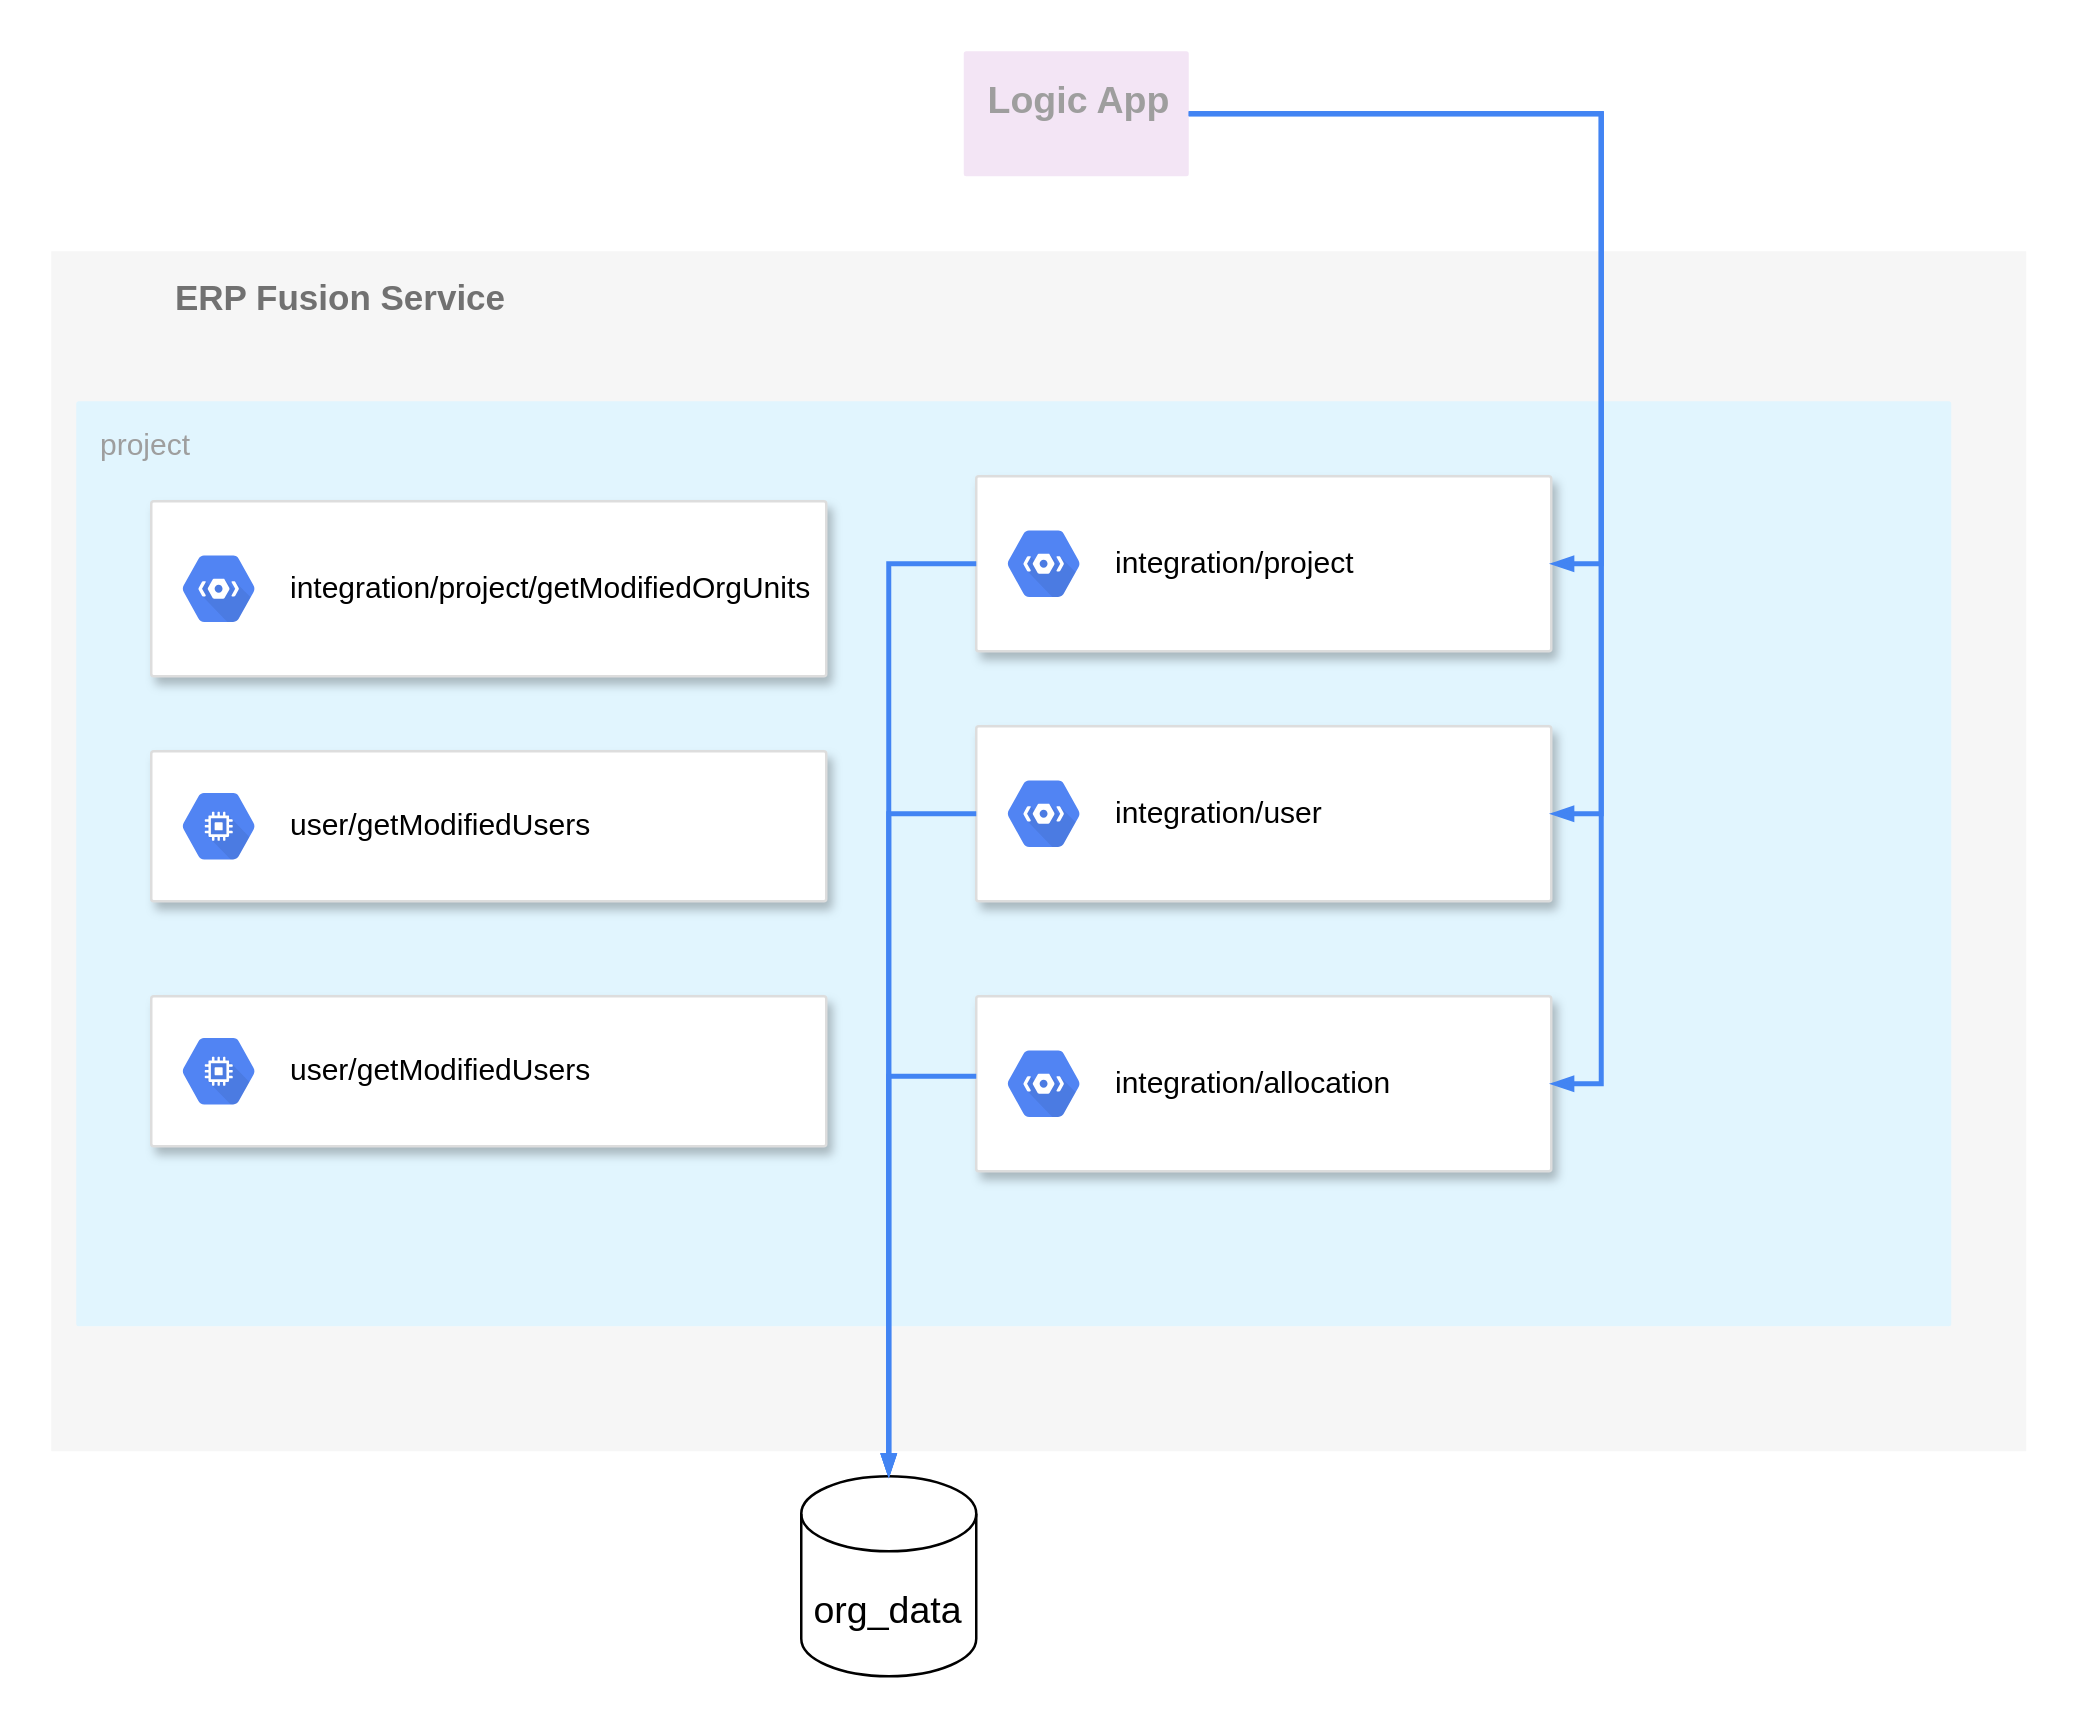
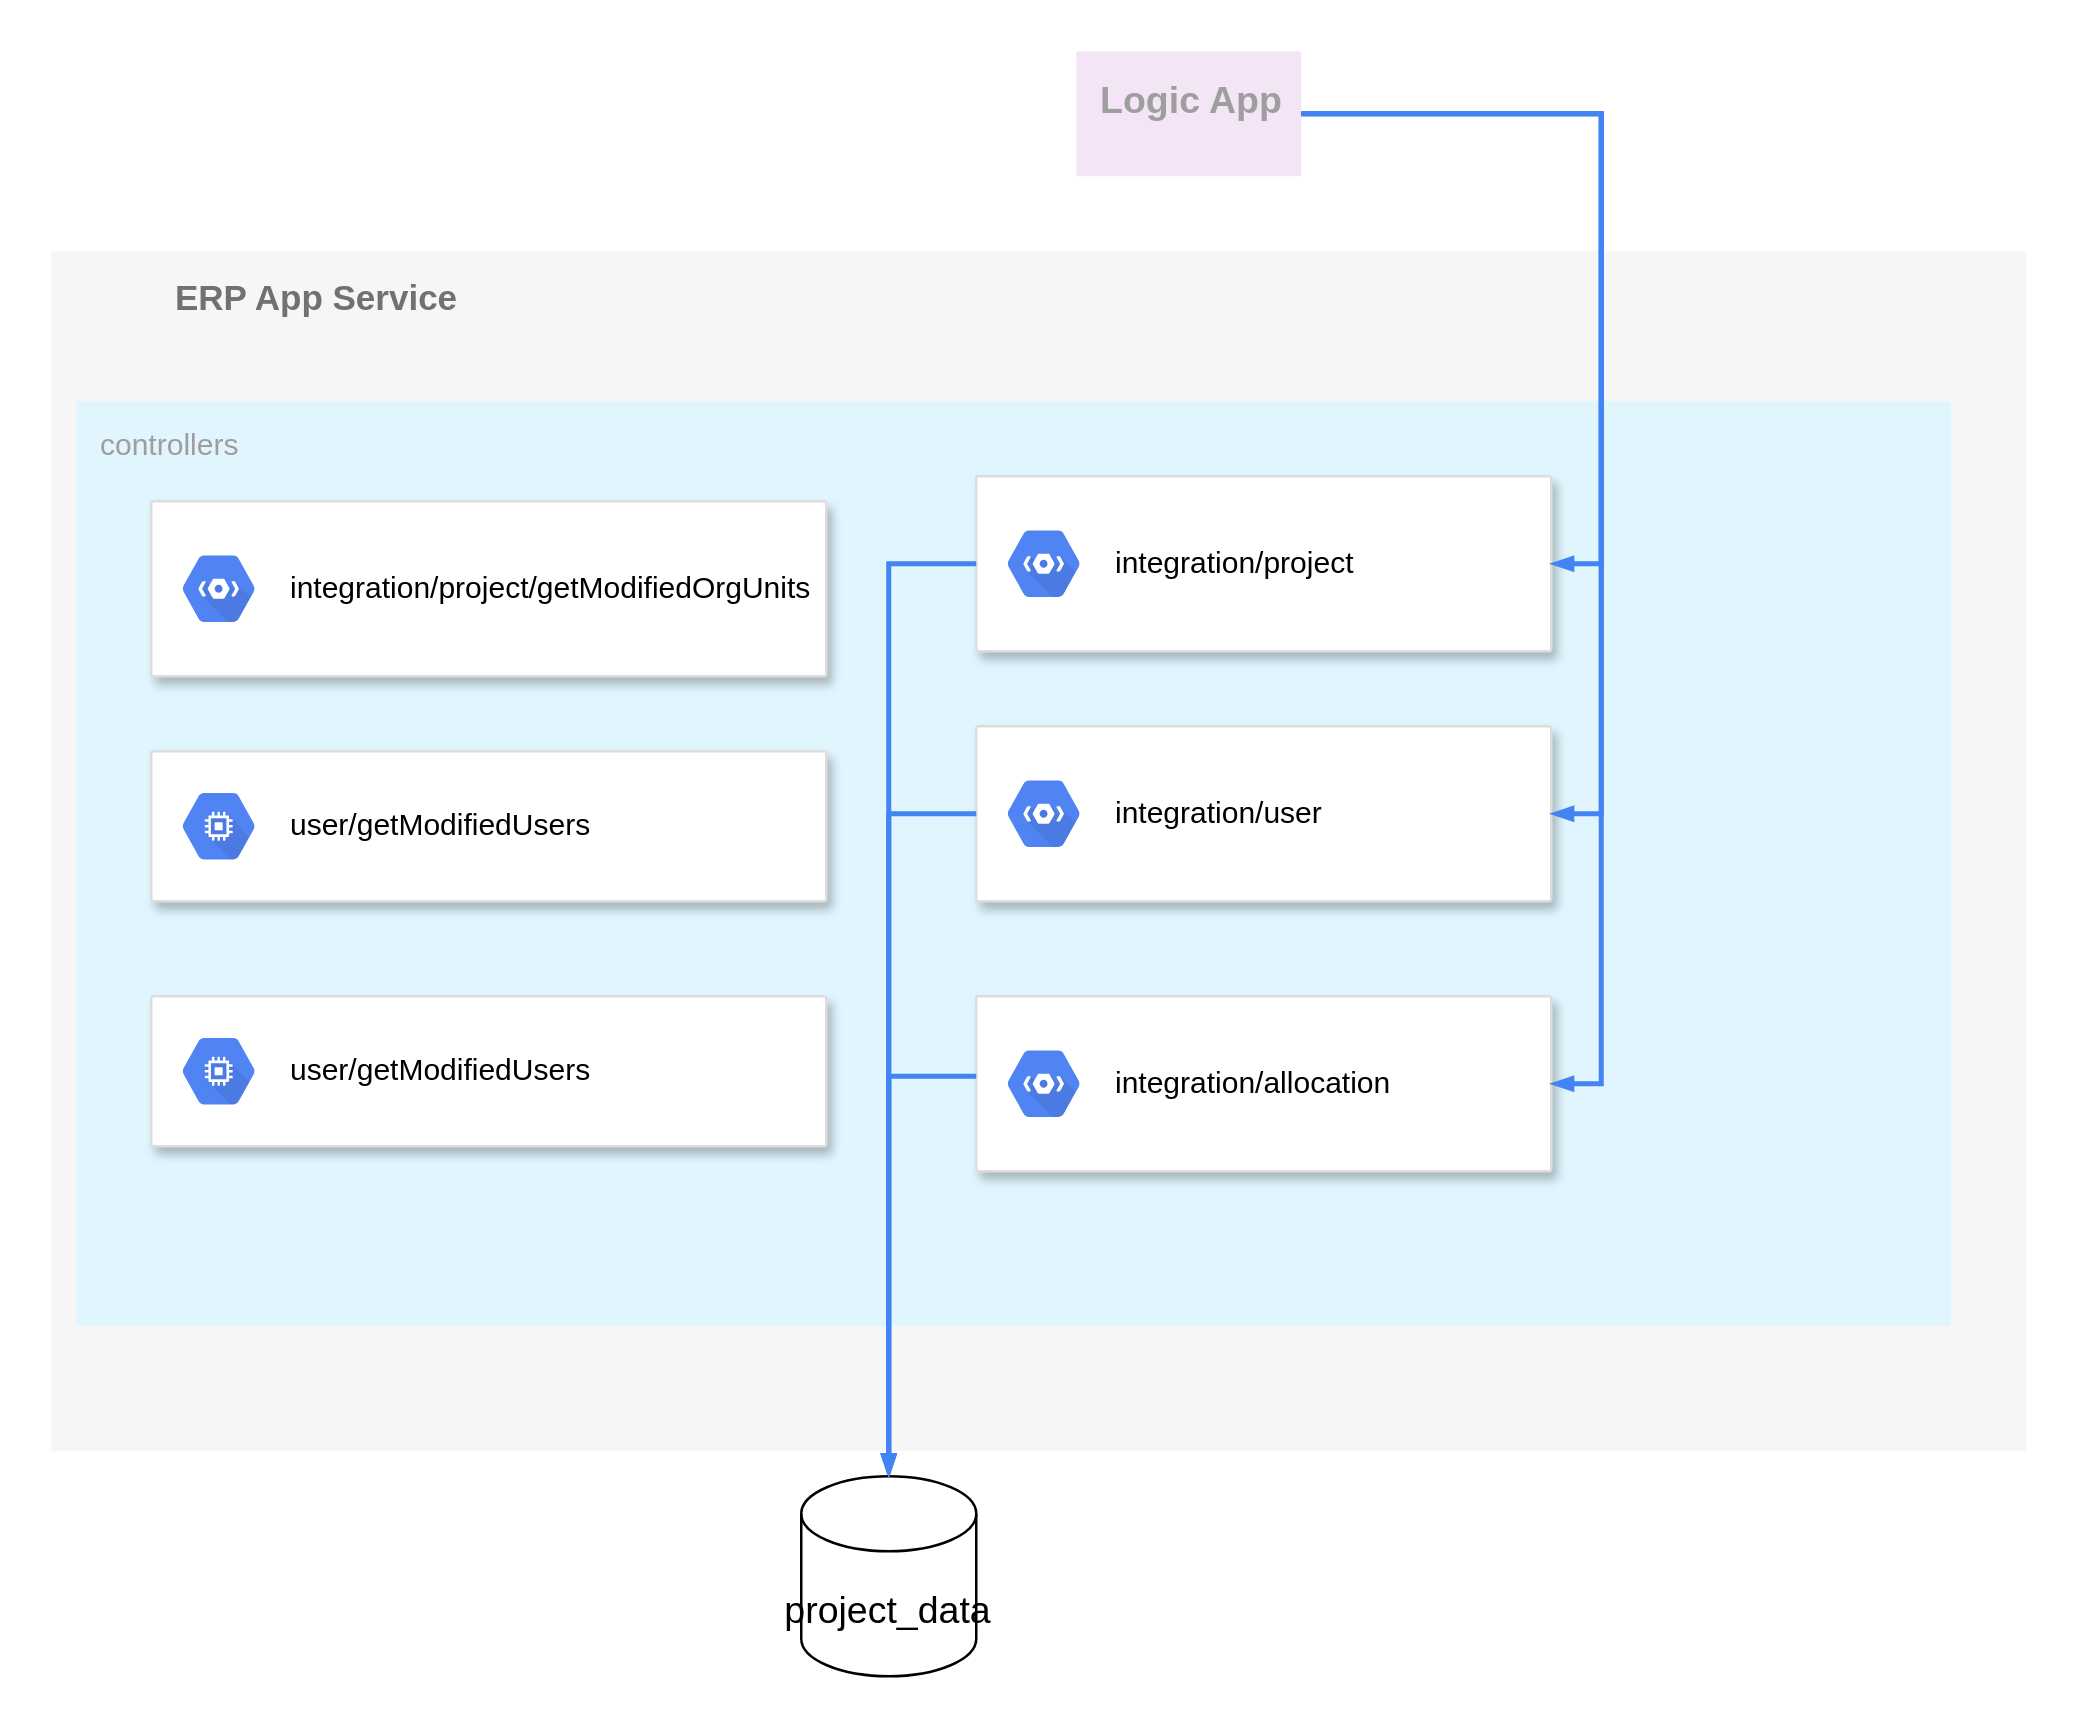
node "Logic App": moved (1076, 114) -> (1189, 114)
node "ERP Fusion Service": label "ERP Fusion Service" -> "ERP App Service"
node "project": label "project" -> "controllers"
node "org_data": label "org_data" -> "project_data"
